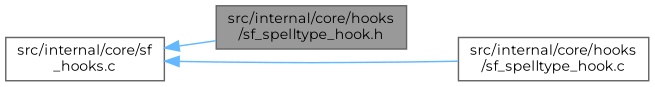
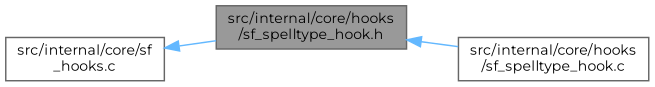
edge "src/internal/core/hooks /sf_spelltype_hook.c" -> "src/internal/core/sf _hooks.c": now "src/internal/core/hooks /sf_spelltype_hook.c" -> "src/internal/core/hooks /sf_spelltype_hook.h"
